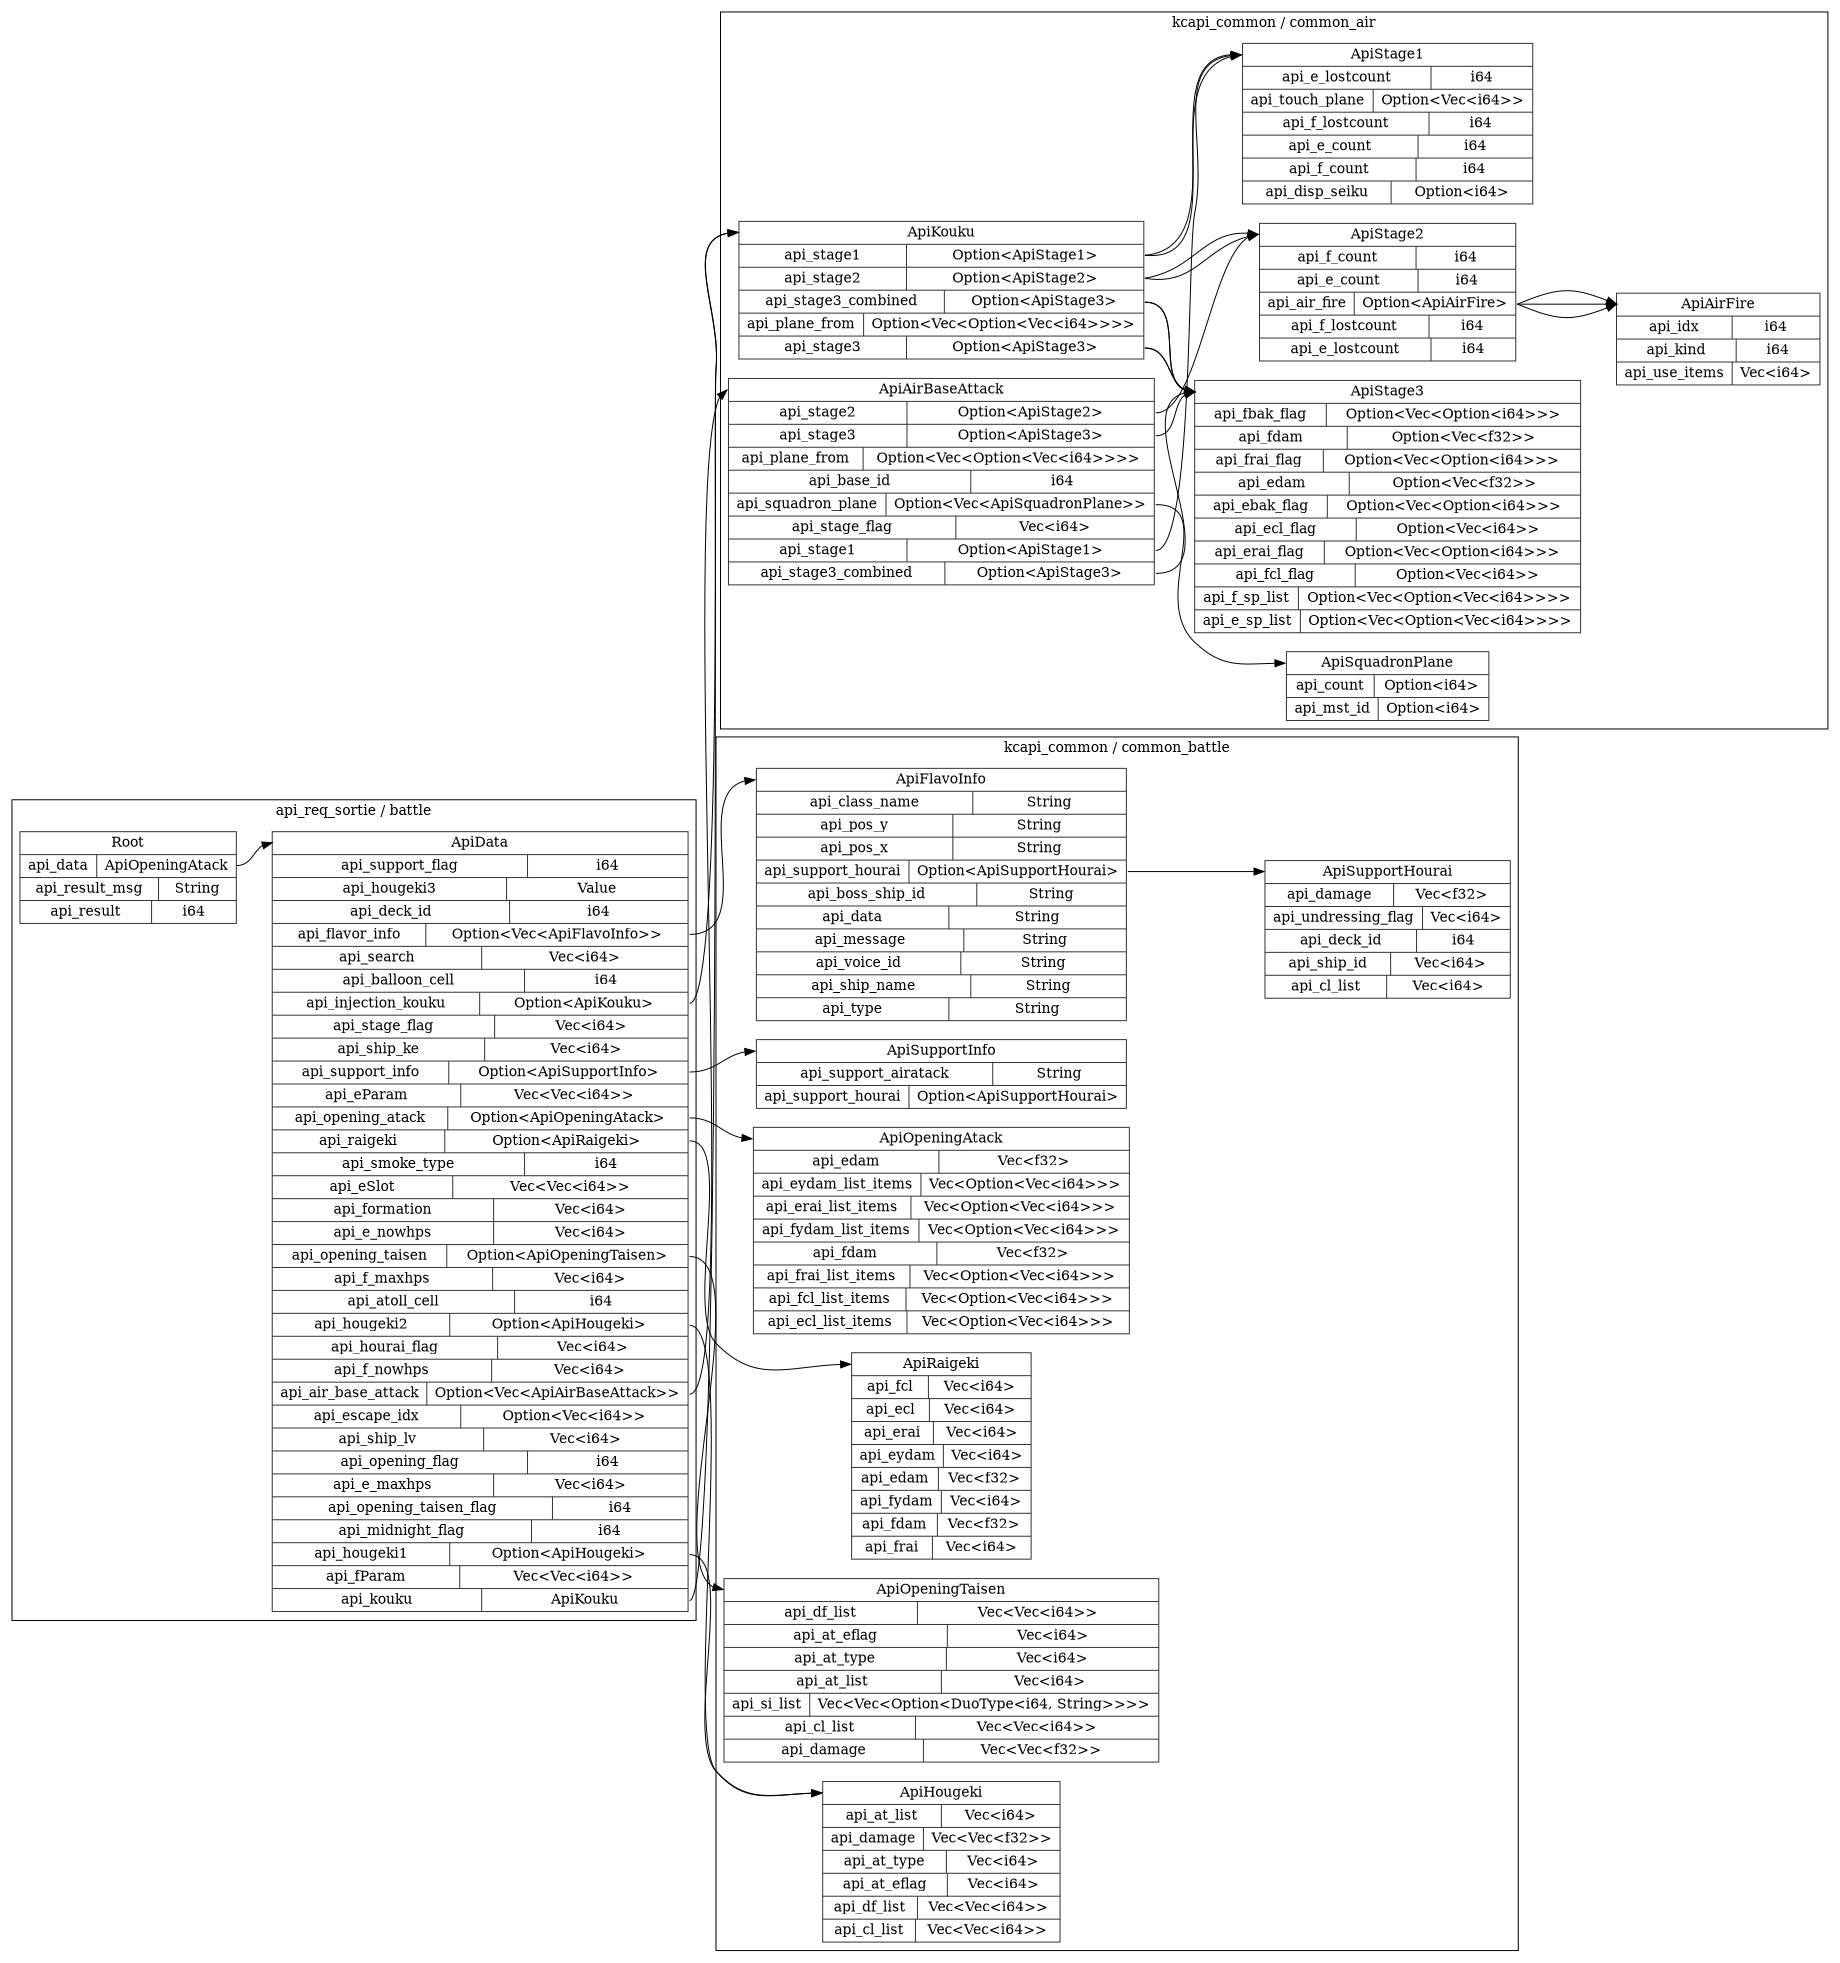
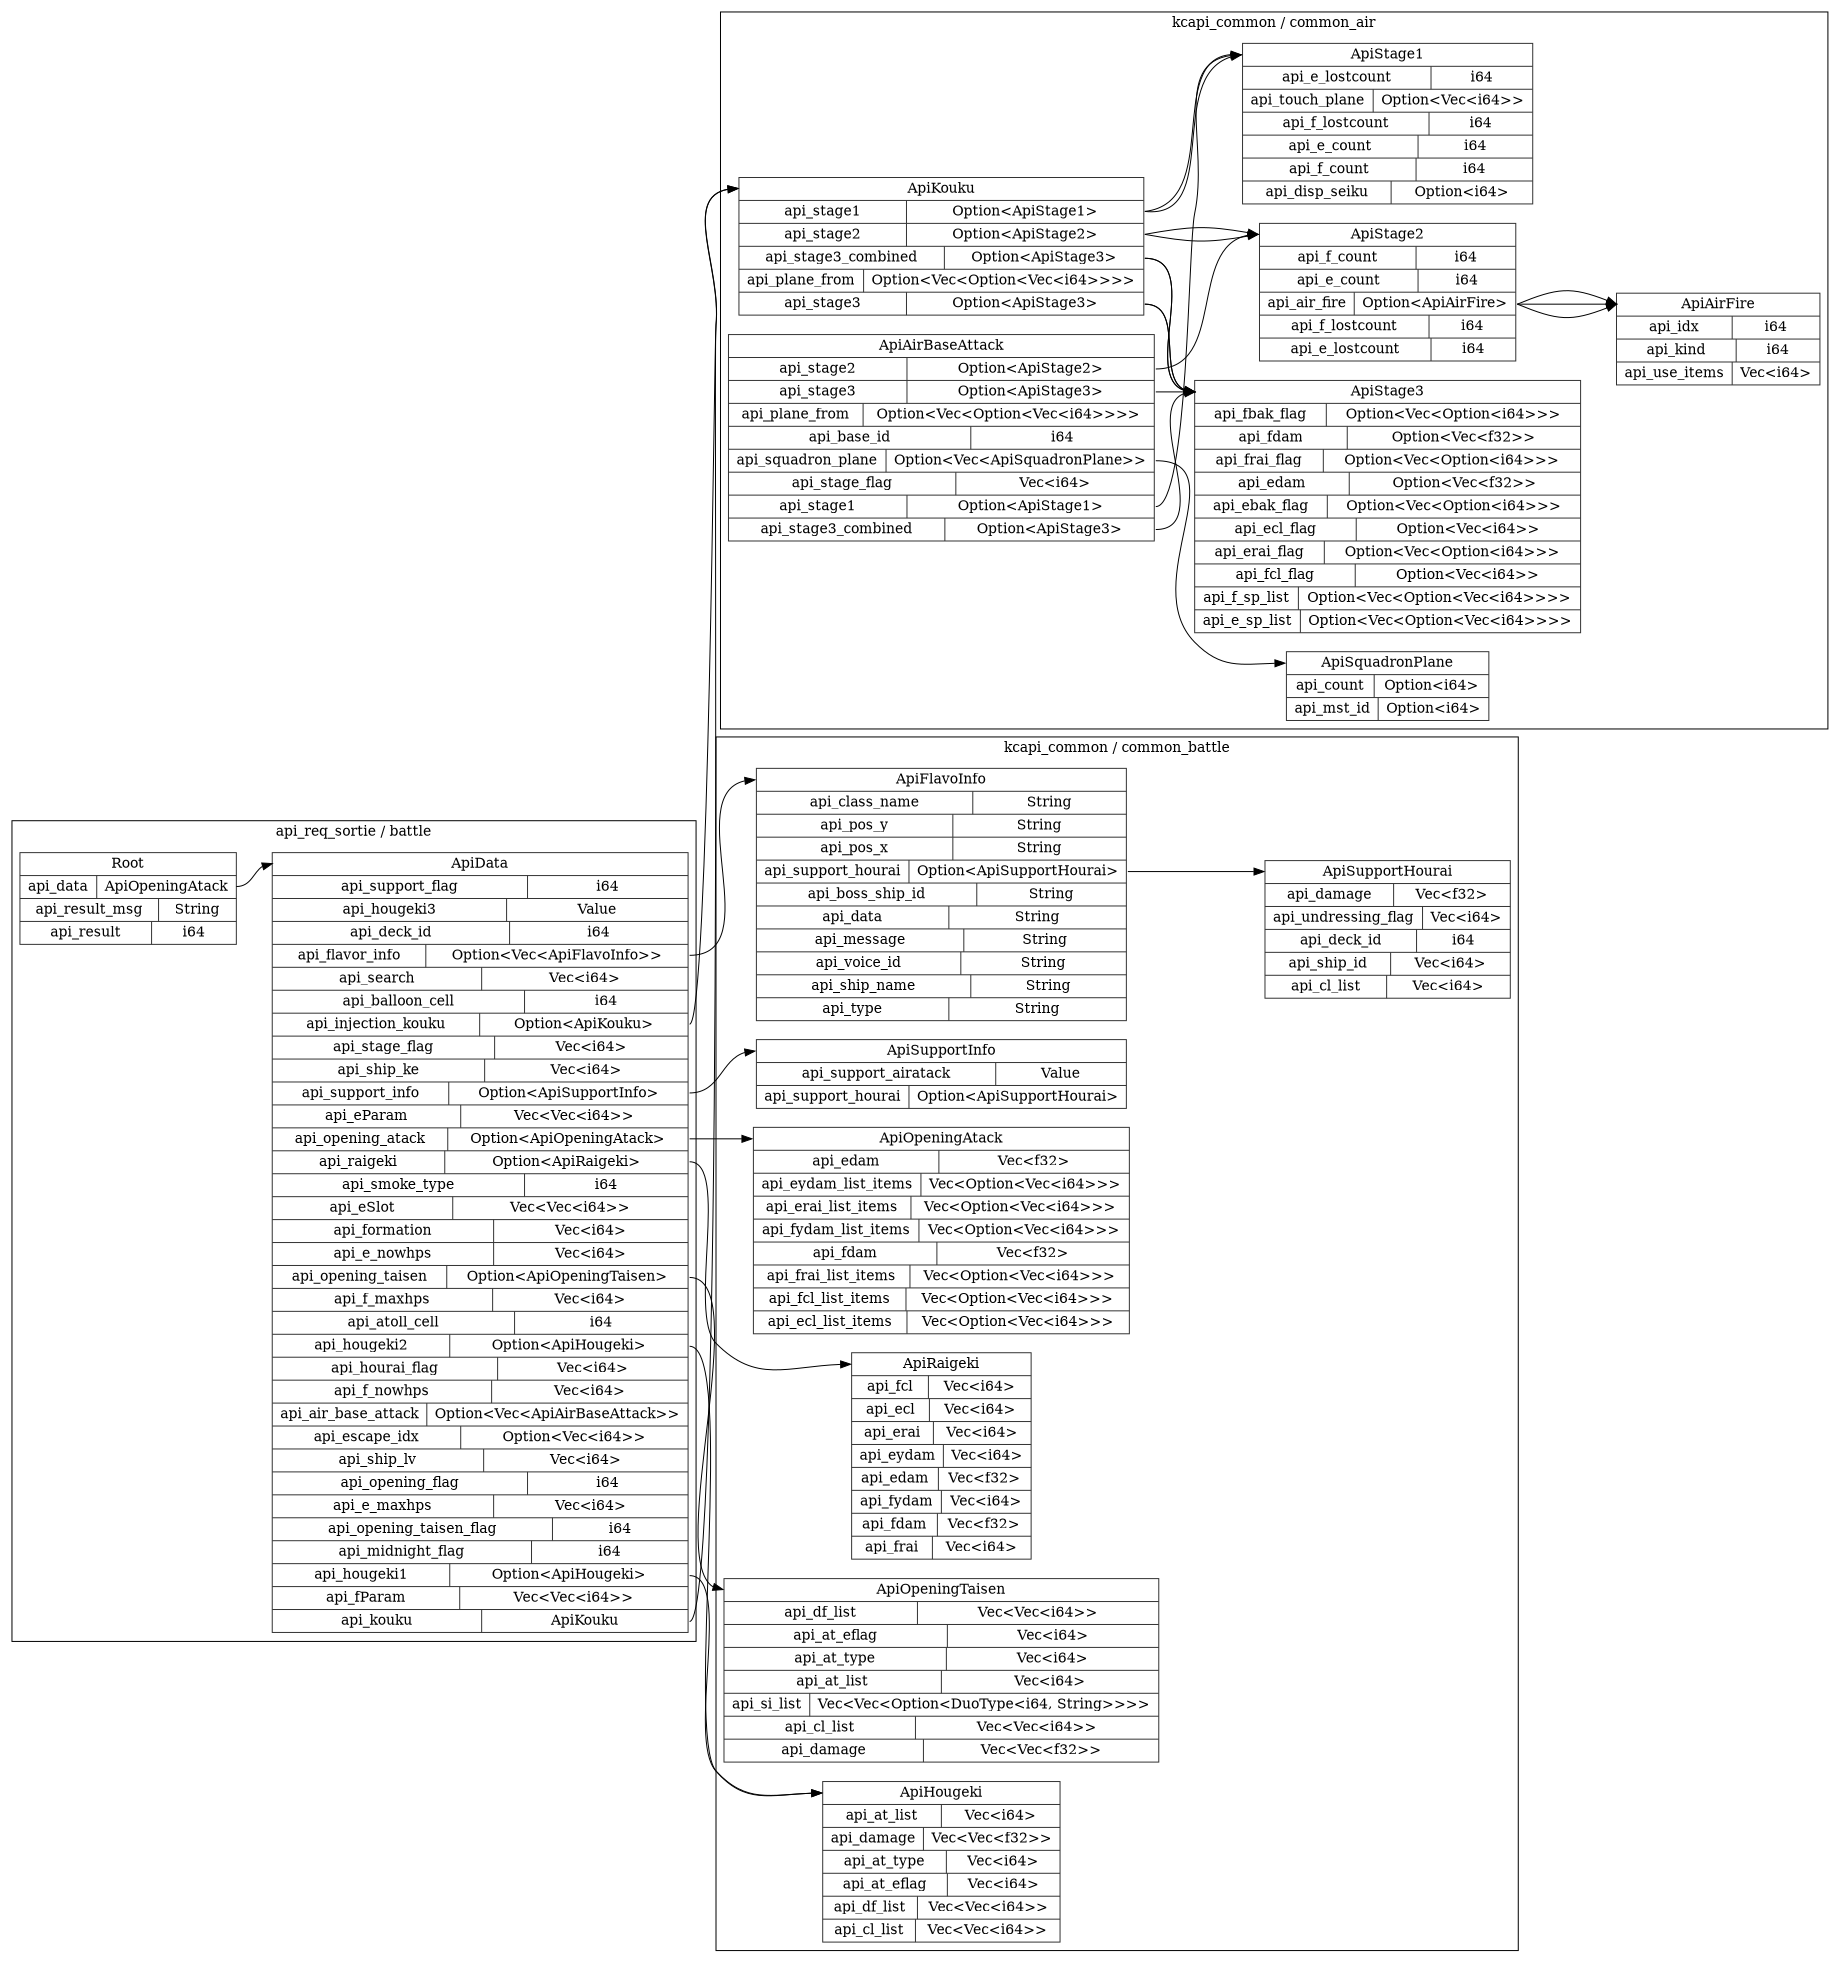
edge "ApiData" -> "ApiAirBaseAttack": removed
node "ApiSupportInfo": text "String" -> "Value"
